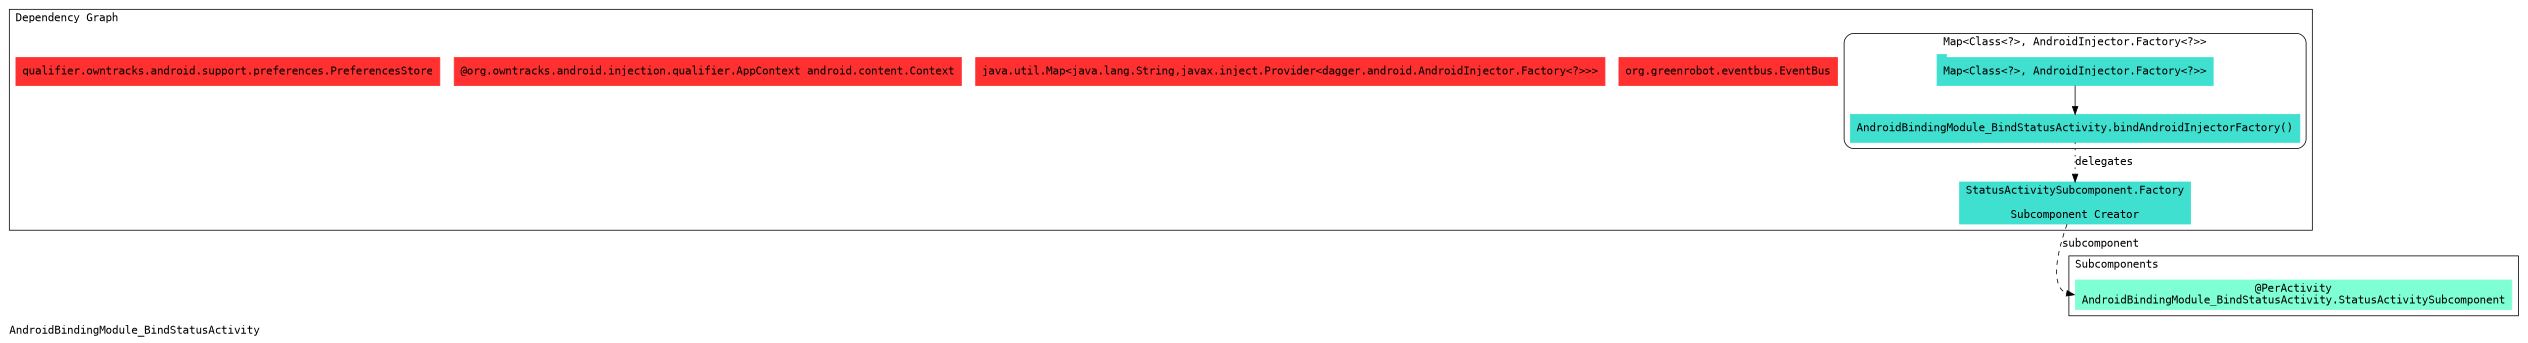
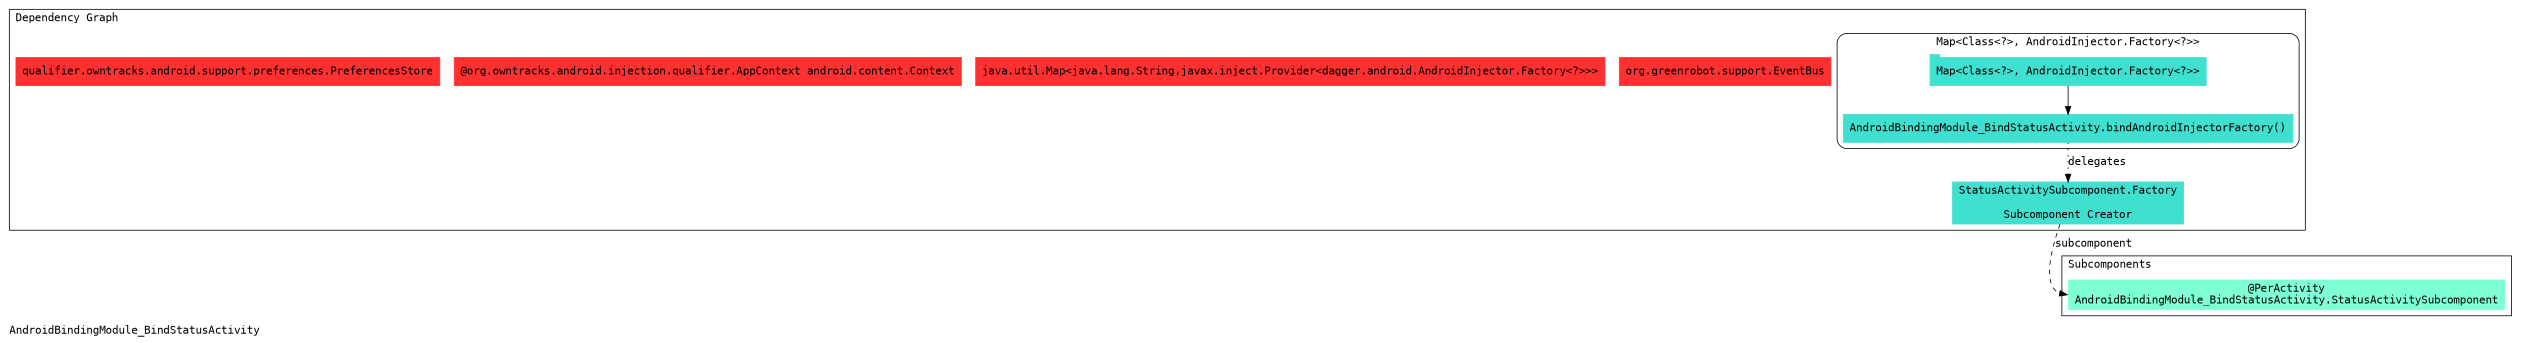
node "org.greenrobot.eventbus.EventBus": label "org.greenrobot.eventbus.EventBus" -> "org.greenrobot.support.EventBus"
